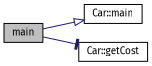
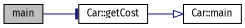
edge "main" -> "Car::main": now "Car::getCost" -> "Car::main"
